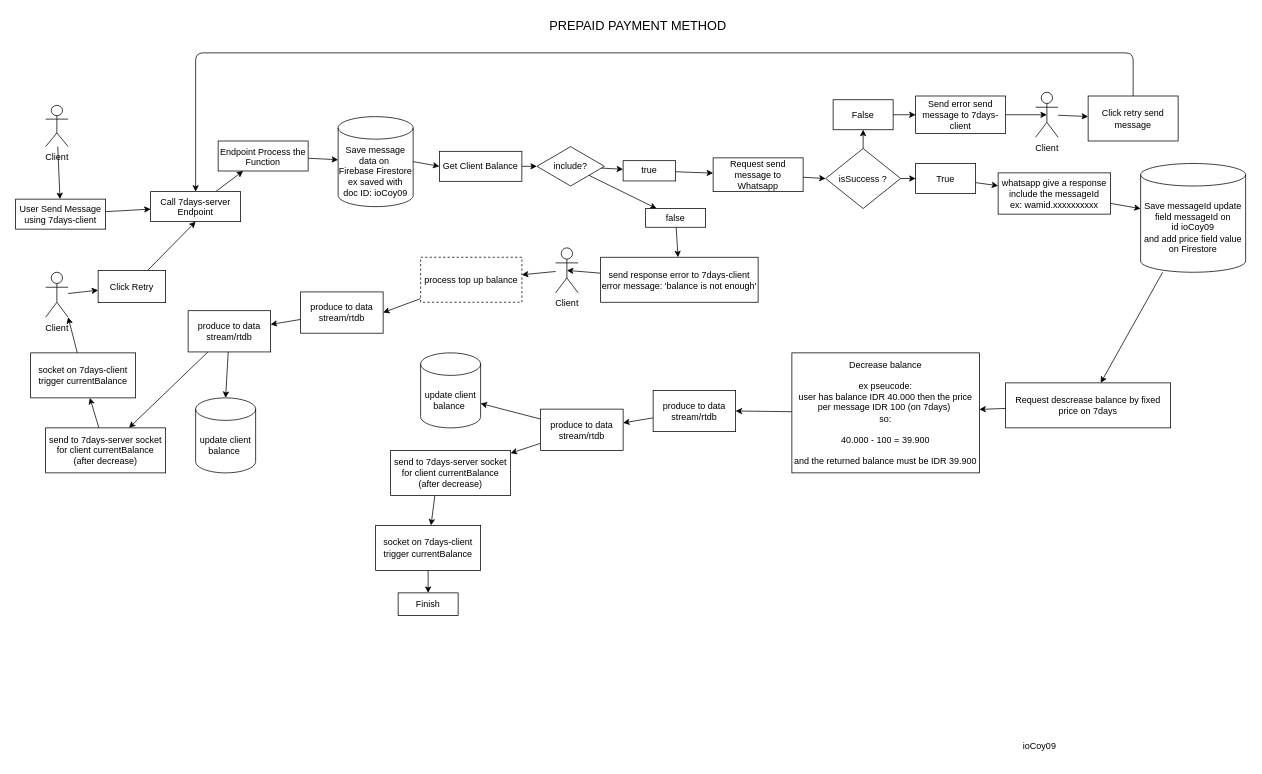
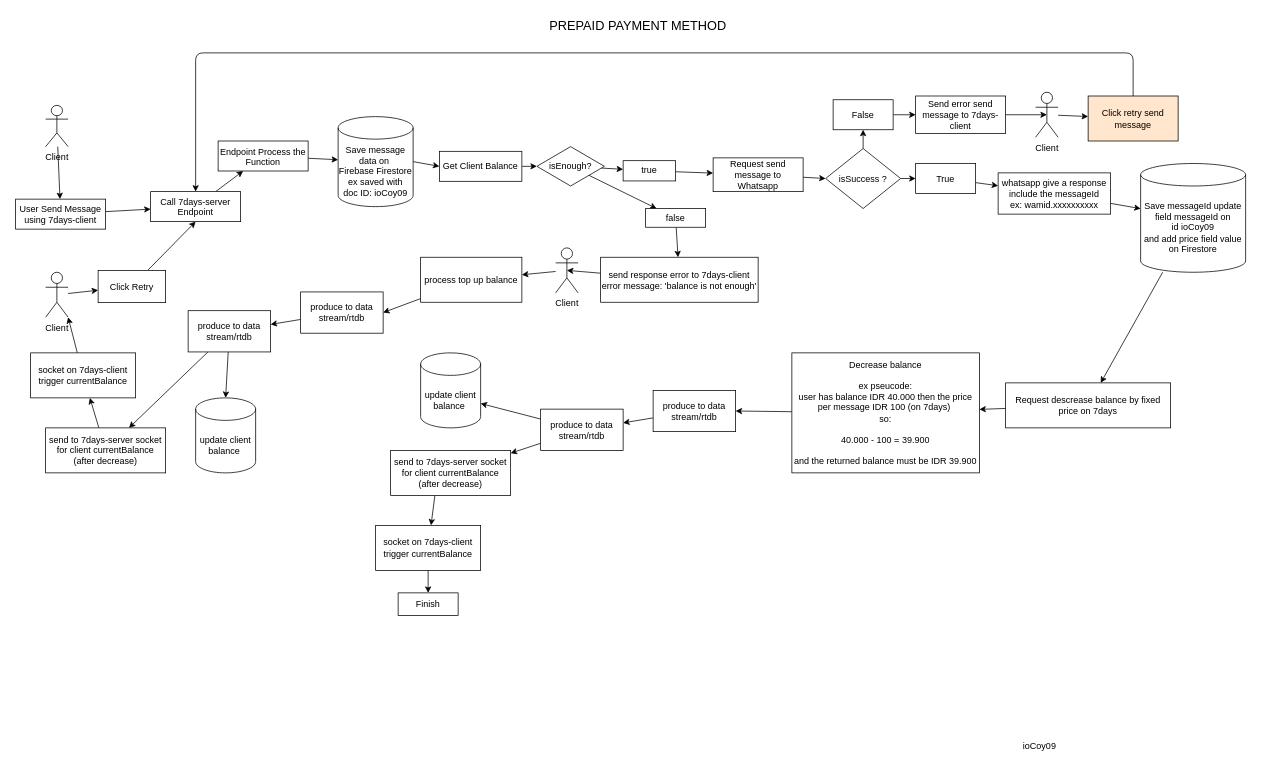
node "Click retry send message": fillcolor #ffffff -> #ffe6cc
node "include?": label "include?" -> "isEnough?"
node "process top up balance": style dashed -> solid
